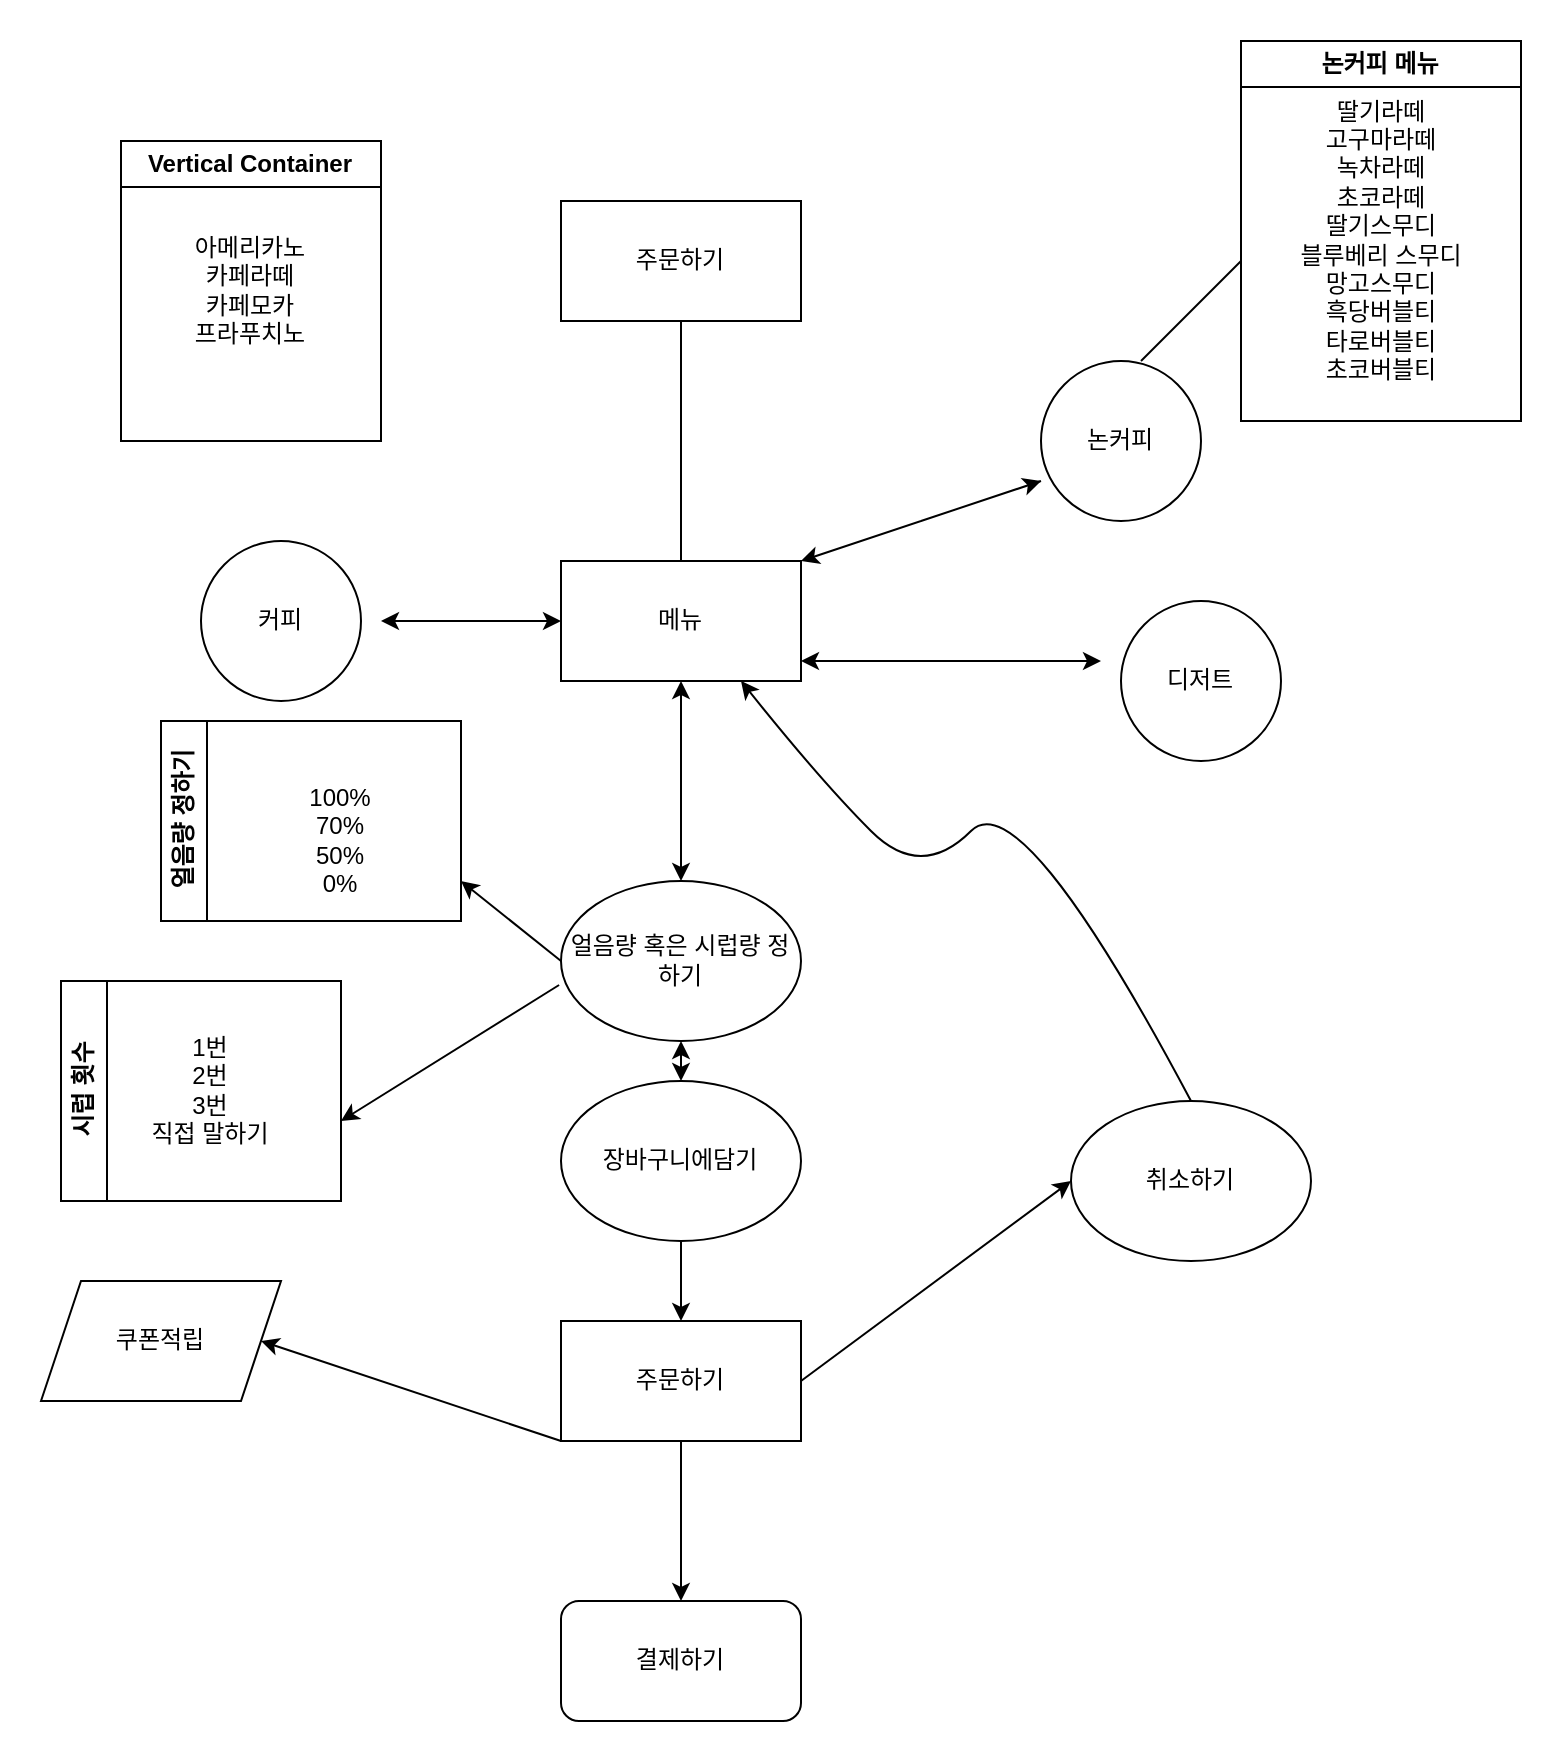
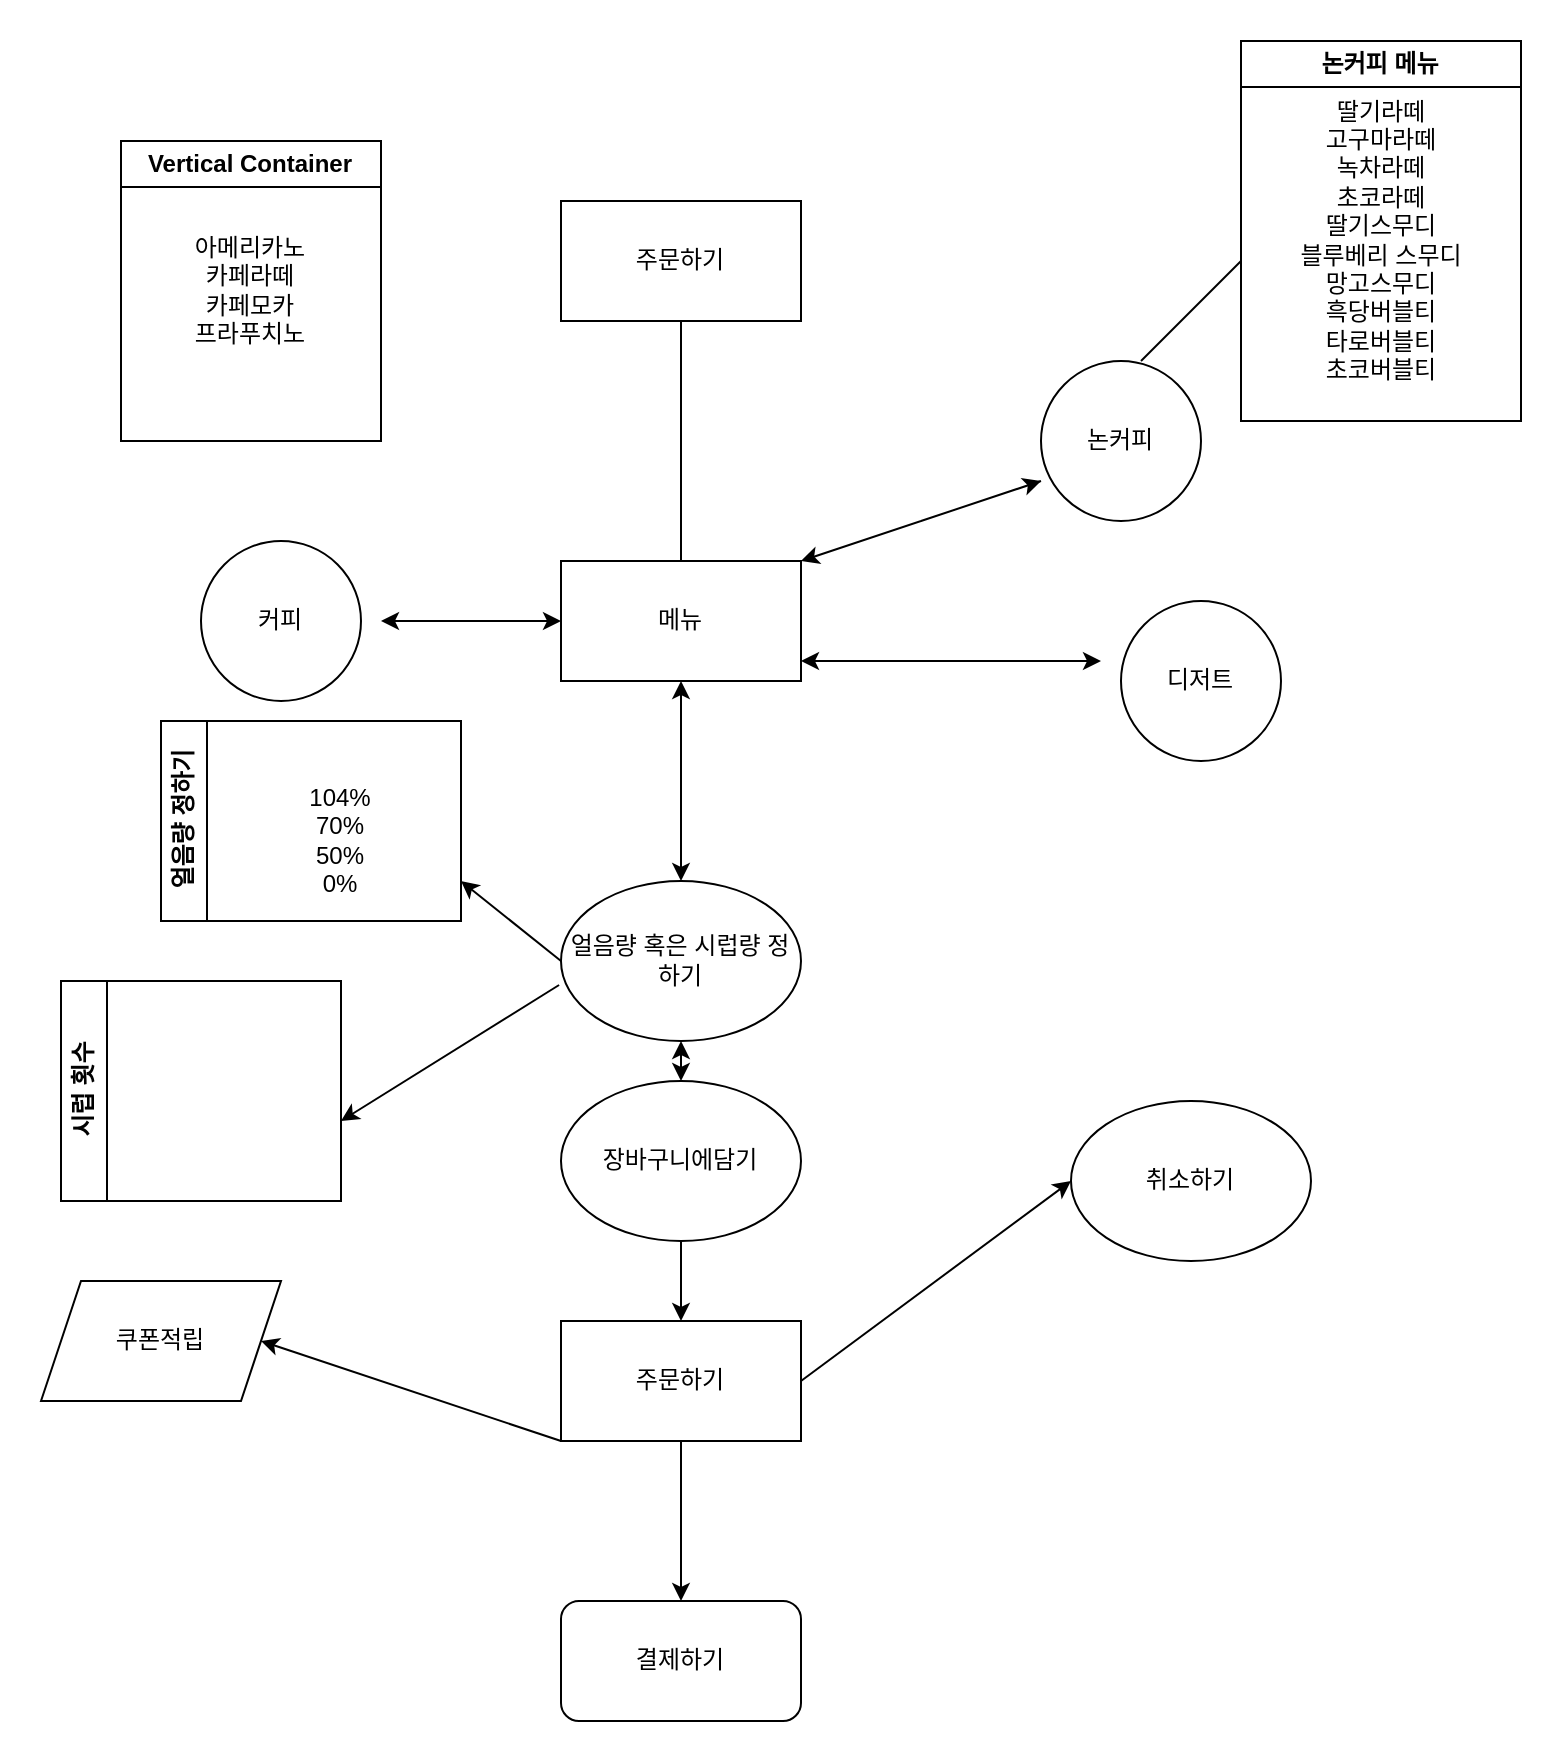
edge "취소하기" -> "메뉴": removed
node "100% 70% 50% 0%": label "100% 70% 50% 0%" -> "104% 70% 50% 0%"
node "1번 2번 3번 직접 말하기": removed
